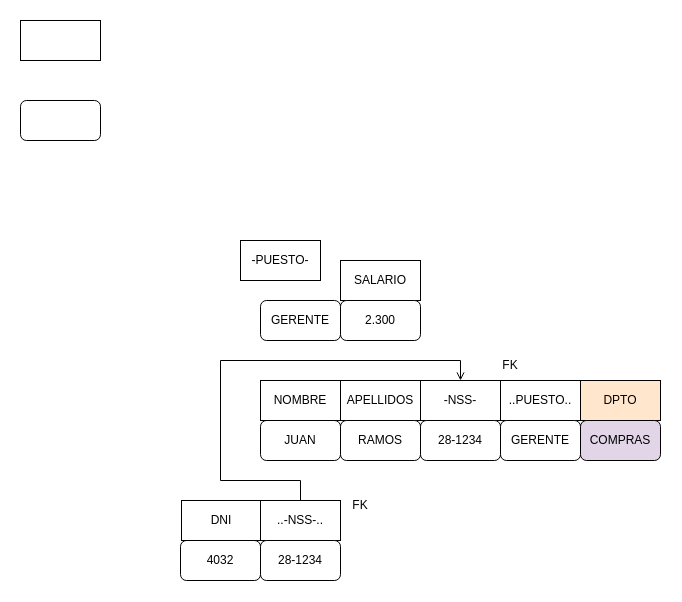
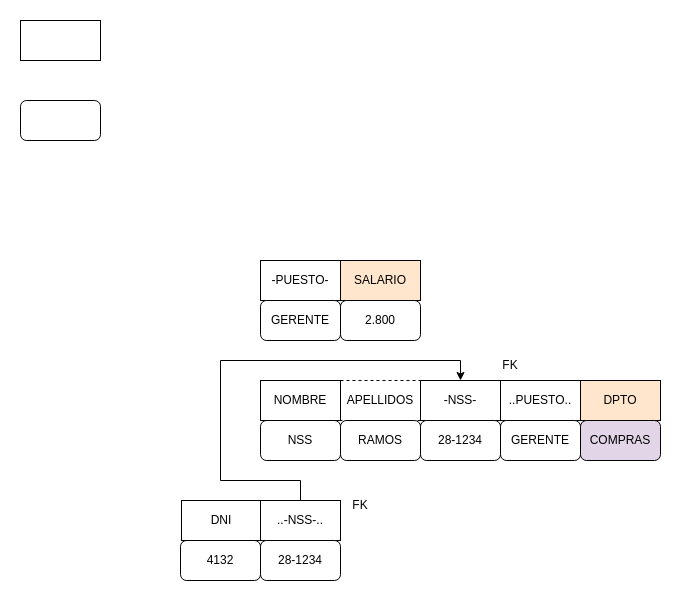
node "-PUESTO-": moved (281, 261) -> (301, 281)
node "SALARIO": fillcolor #ffffff -> #ffe6cc
node "2.300": label "2.300" -> "2.800"
edge "..-NSS-.." -> "-NSS-": arrowhead open -> classic
node "APELLIDOS": style solid -> dashed
node "JUAN": label "JUAN" -> "NSS"
node "4032": label "4032" -> "4132"
